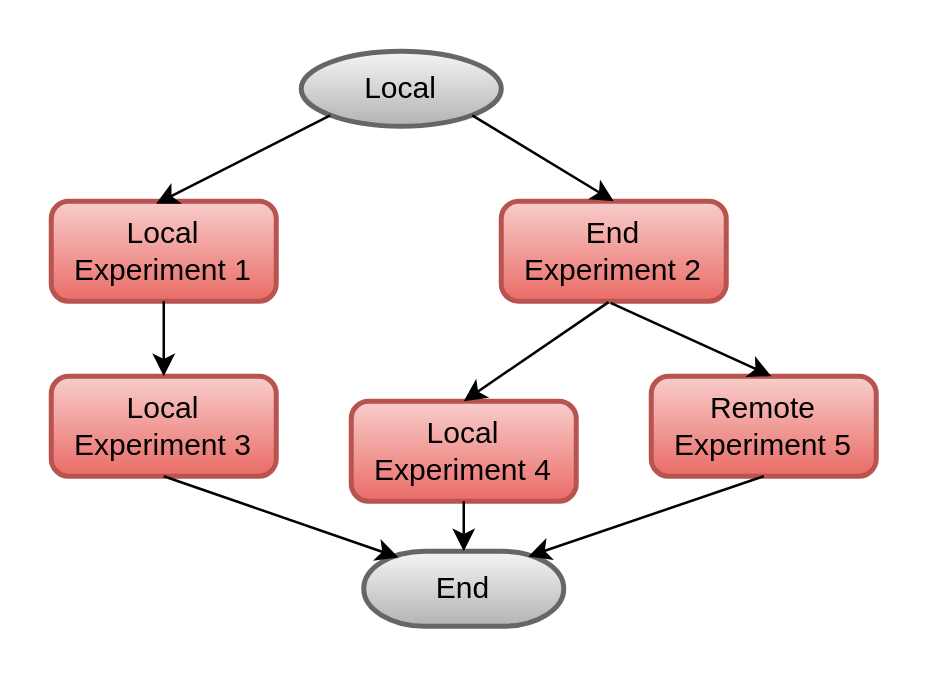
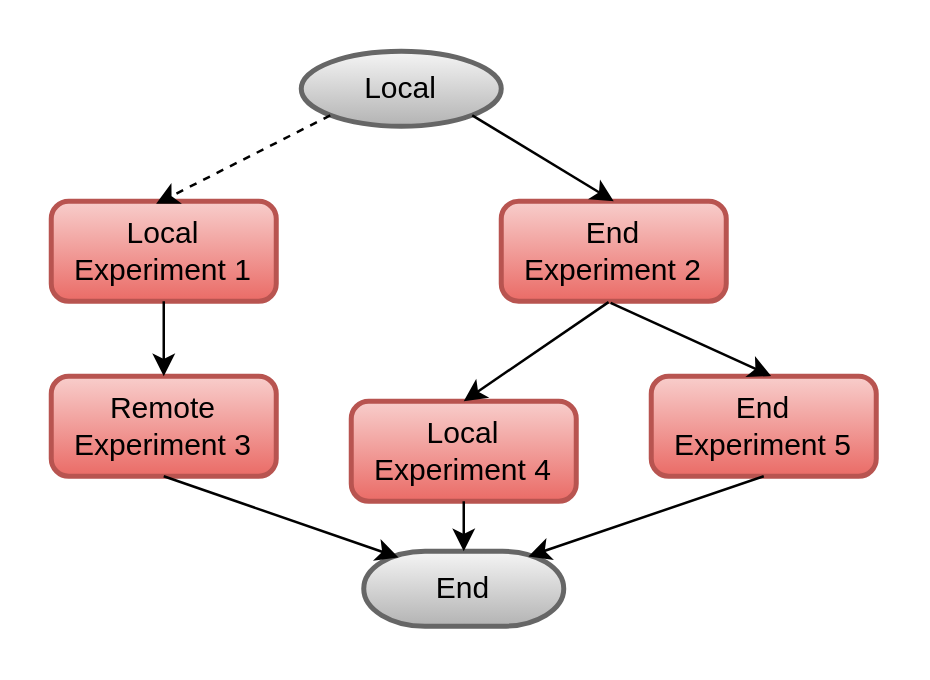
edge "Local" -> "Local Experiment 1": style solid -> dashed
node "Local Experiment 3": label "Local Experiment 3" -> "Remote Experiment 3"
node "Remote Experiment 5": label "Remote Experiment 5" -> "End Experiment 5"
